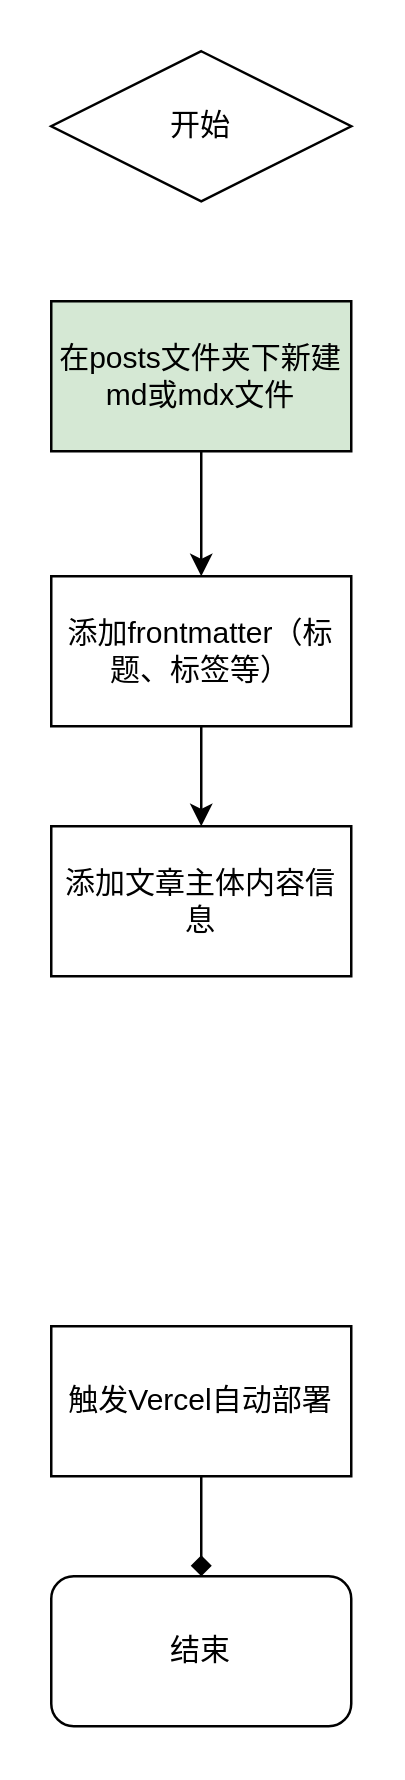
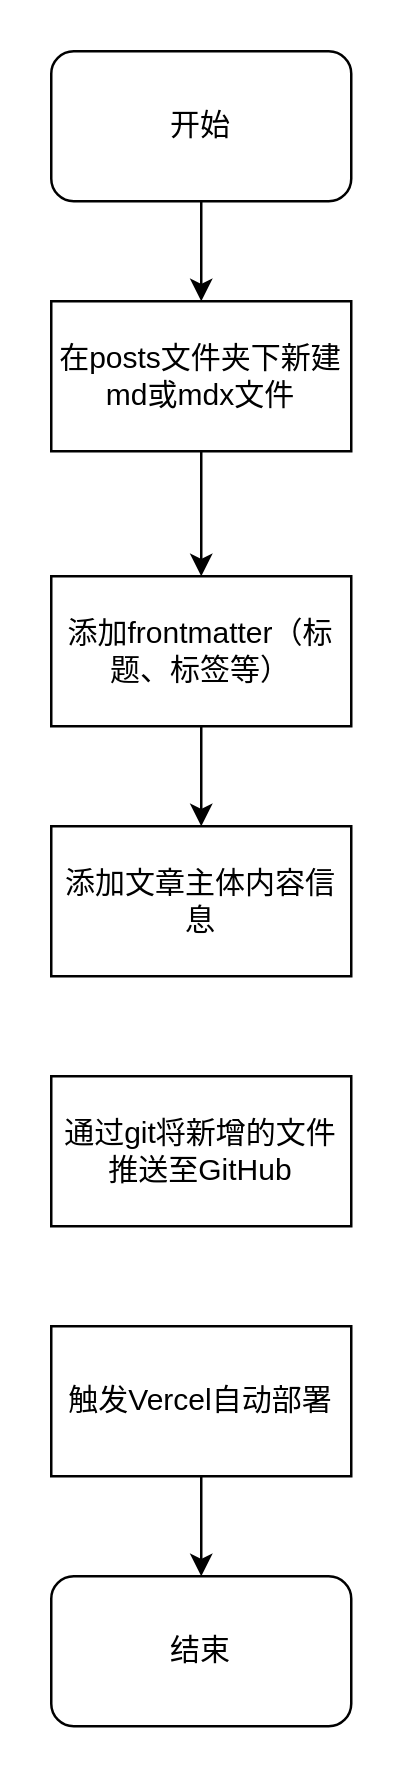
node "开始": shape diamond -> rounded rectangle
edge "开始" -> "在posts文件夹下新建md或mdx文件": added
node "在posts文件夹下新建md或mdx文件": fillcolor #d5e8d4 -> #ffffff
node "通过git将新增的文件推送至GitHub": added
edge "触发Vercel自动部署" -> "结束": arrowhead diamond -> classic
